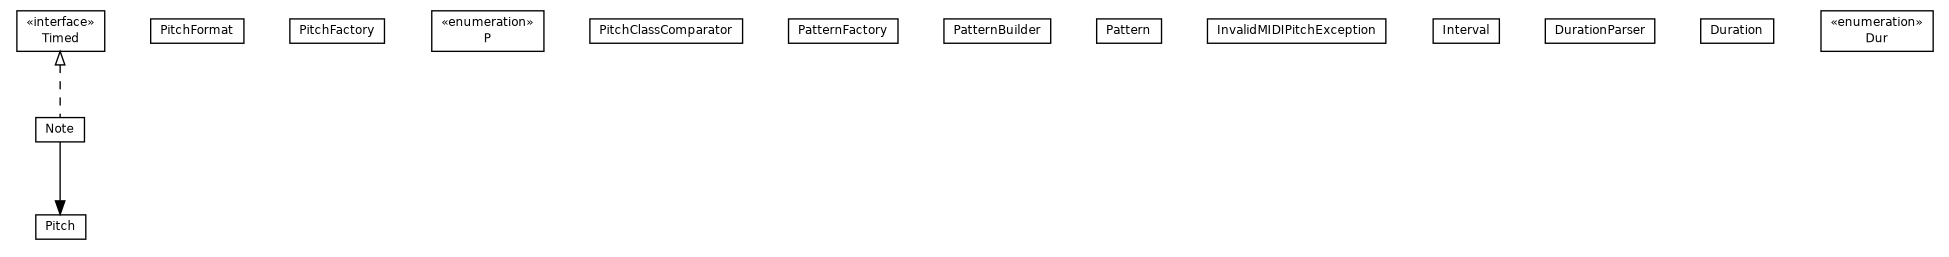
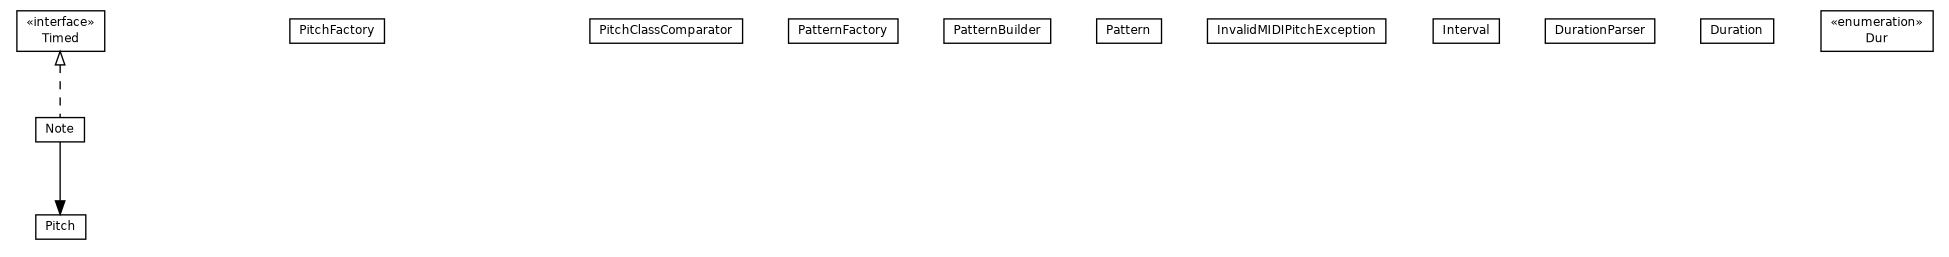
node "PitchFormat": removed
node "P": removed
